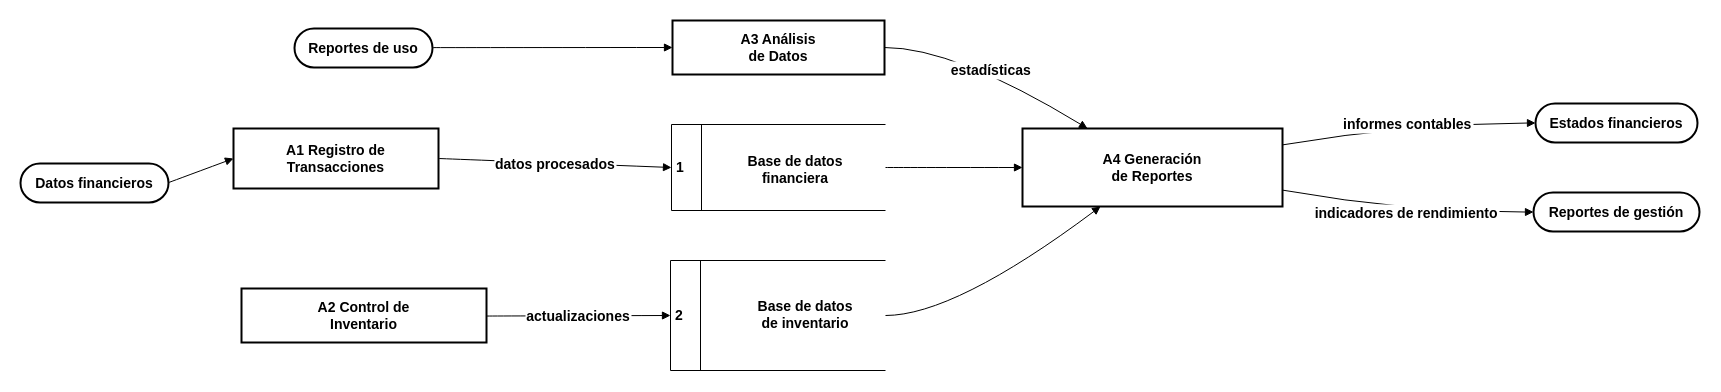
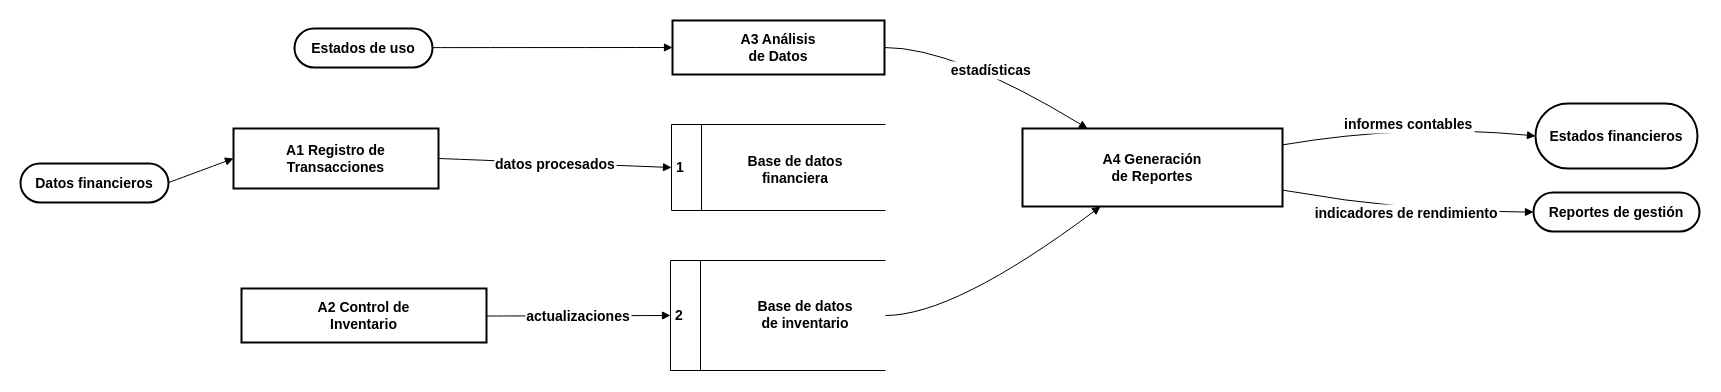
node "Reportes de uso": label "Reportes de uso" -> "Estados de uso"
node "Estados financieros": size 162x39 -> 162x65
edge "1" -> "A4 Generación de Reportes": removed
